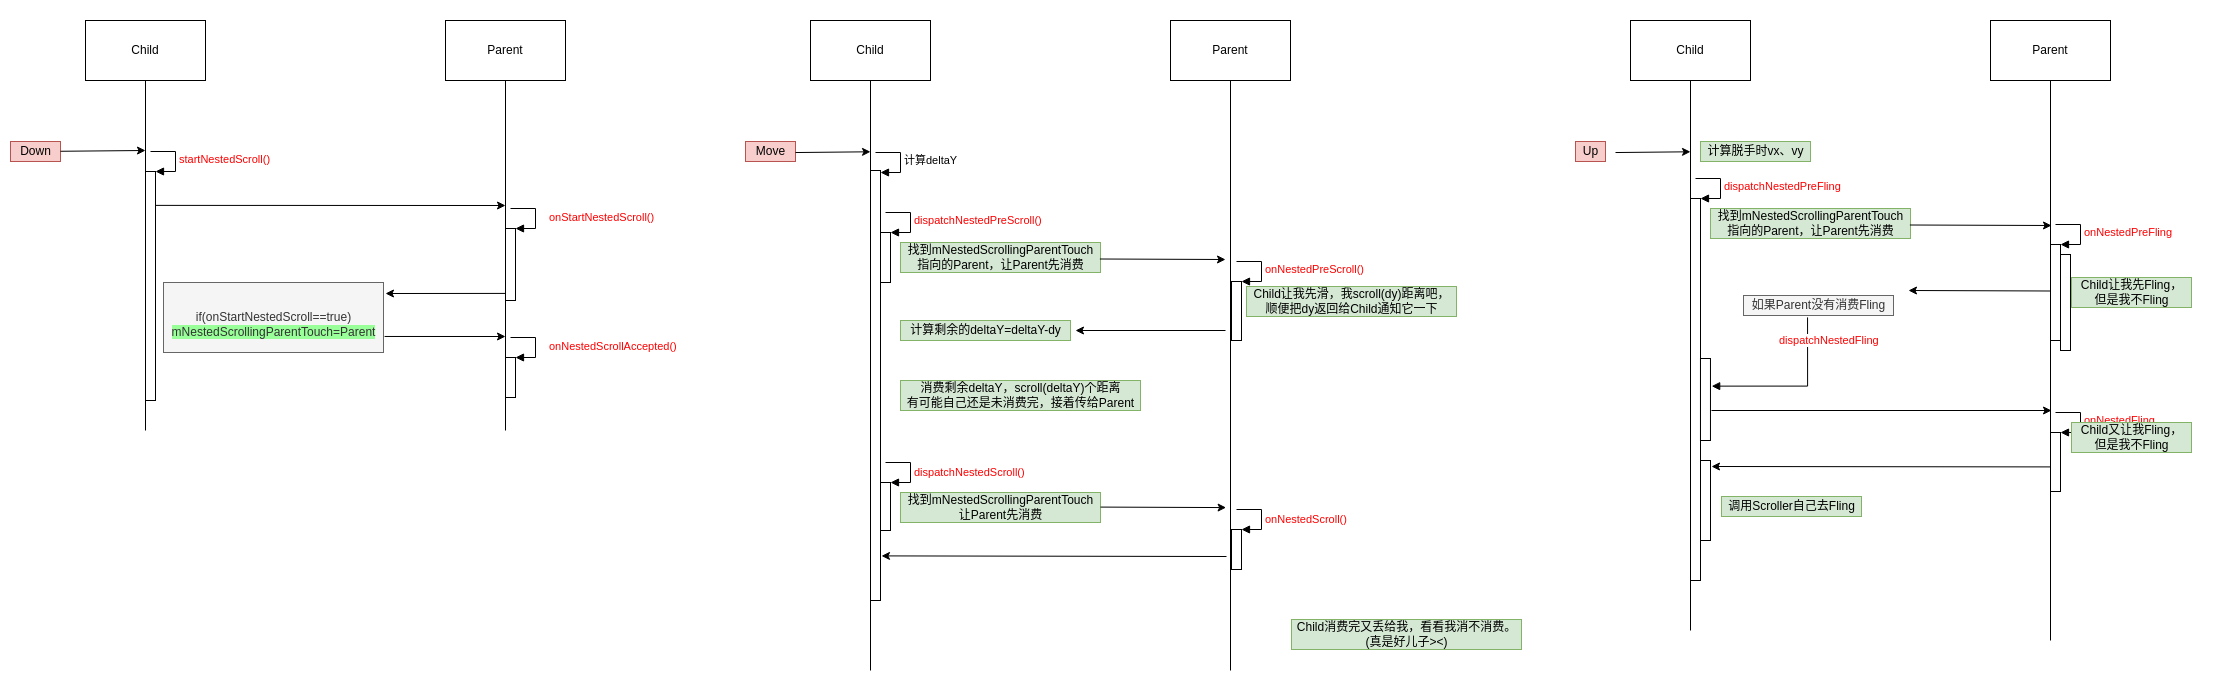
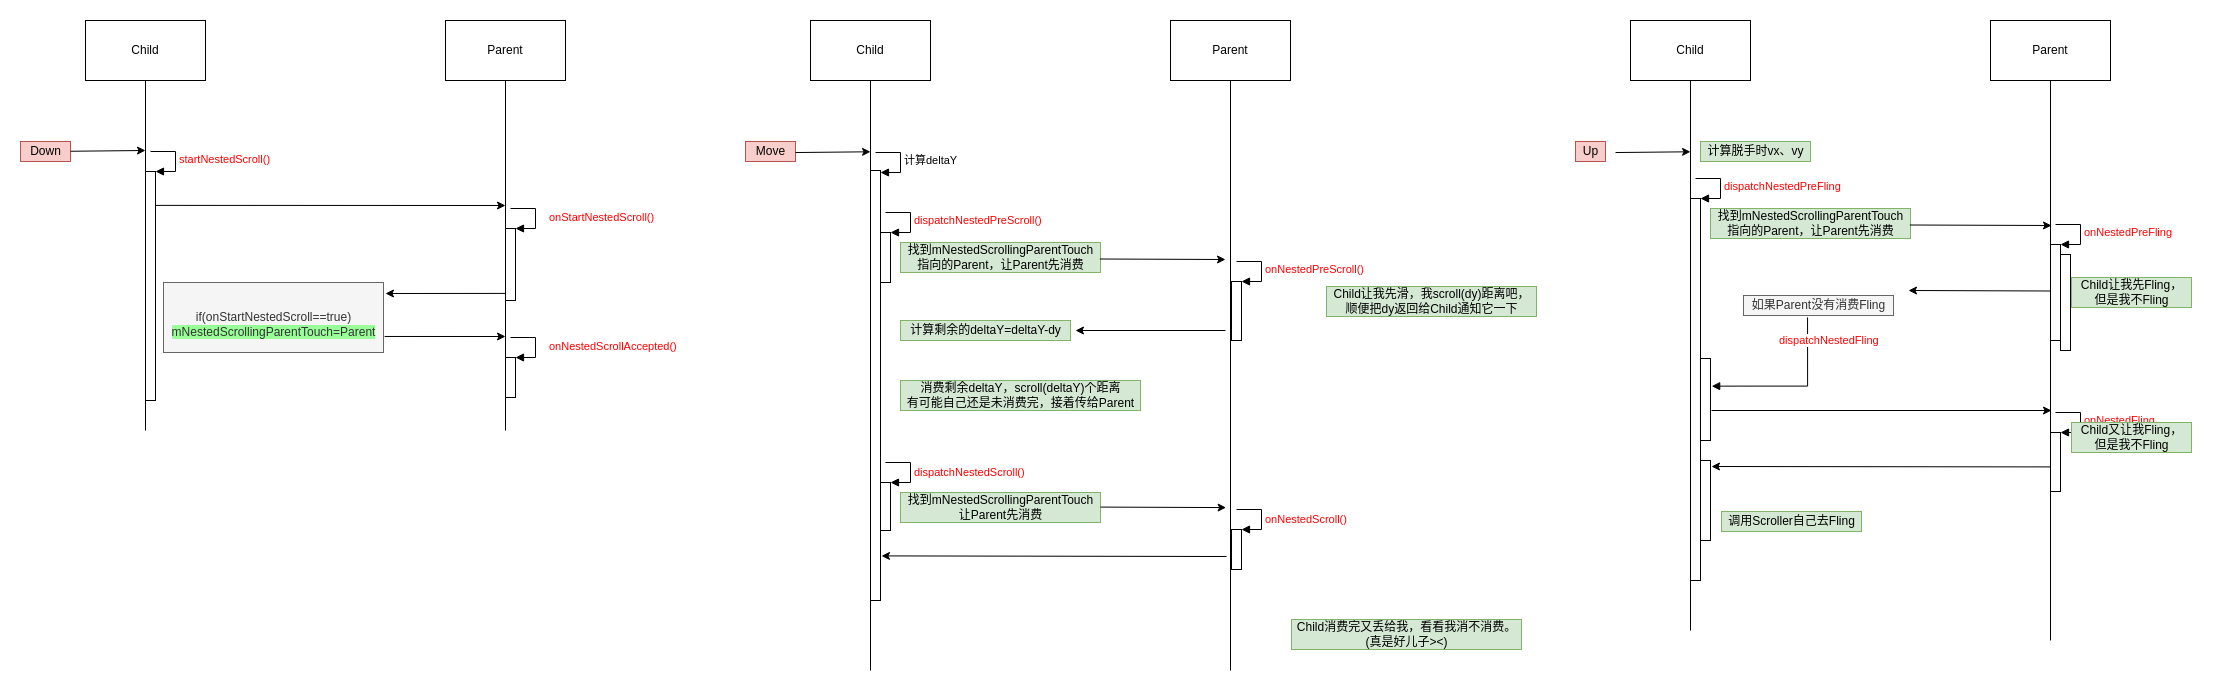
node "Down": moved (36, 152) -> (46, 152)
node "Child让我先滑，我scroll(dy)距离吧， 顺便把dy返回给Child通知它一下": moved (1352, 302) -> (1432, 302)
node "调用Scroller自己去Fling": moved (1792, 507) -> (1792, 522)
